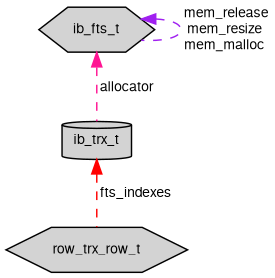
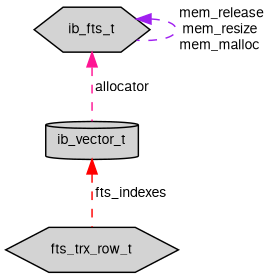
node "ib_trx_t": label "ib_trx_t" -> "ib_vector_t"
node "row_trx_row_t": label "row_trx_row_t" -> "fts_trx_row_t"
